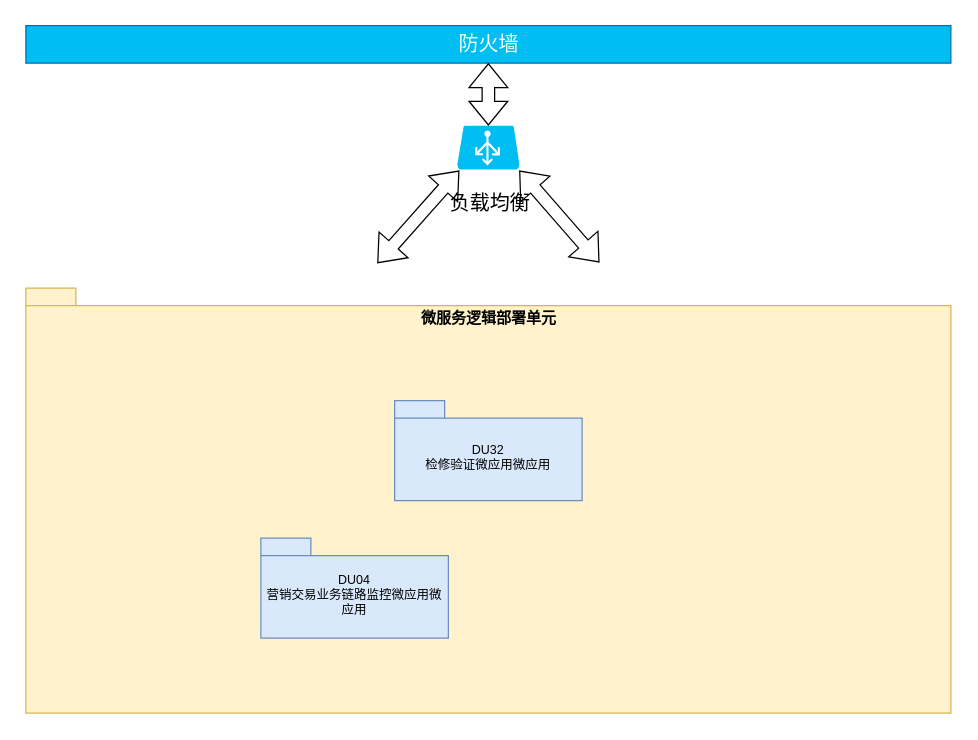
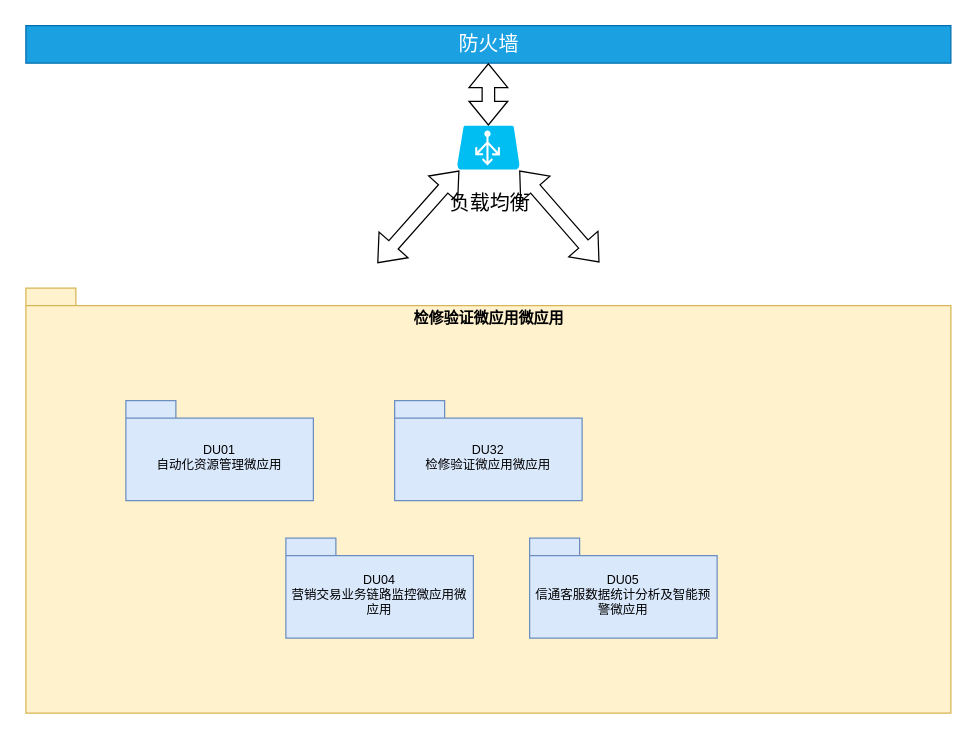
node "防火墙": fillcolor #00bef2 -> #1ba1e2
node "微服务逻辑部署单元": label "微服务逻辑部署单元" -> "检修验证微应用微应用"
node "DU01自动化资源管理微应用": added
node "DU04营销交易业务链路监控微应用微应用": moved (354, 588) -> (379, 588)
node "DU05 信通客服数据统计分析及智能预警微应用": added
